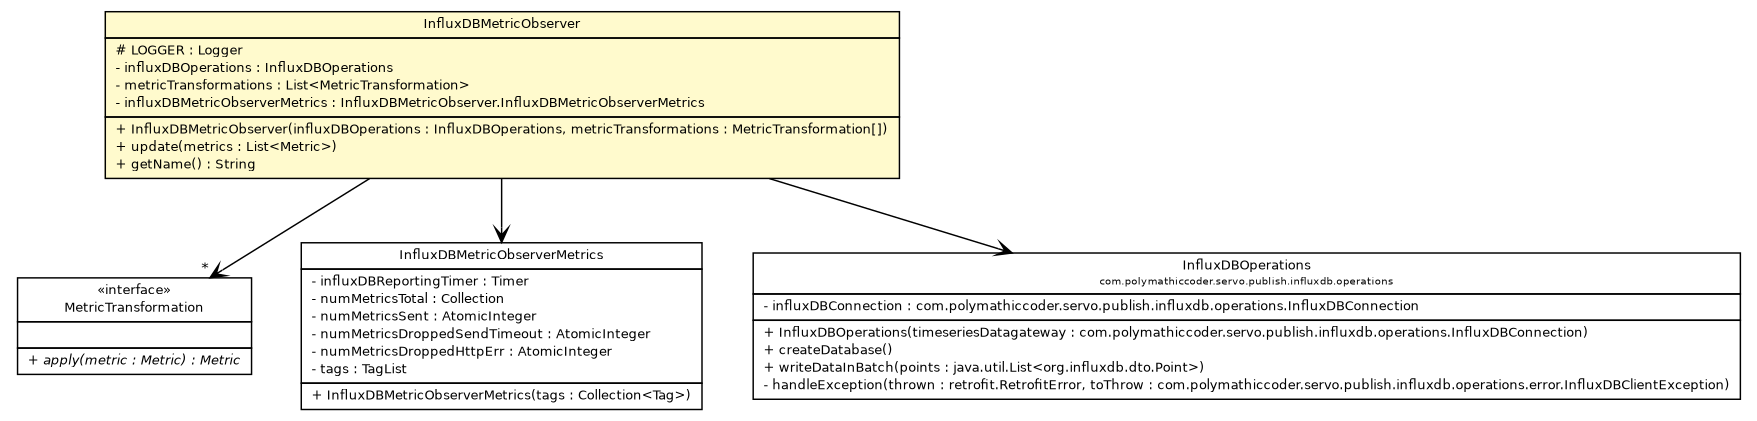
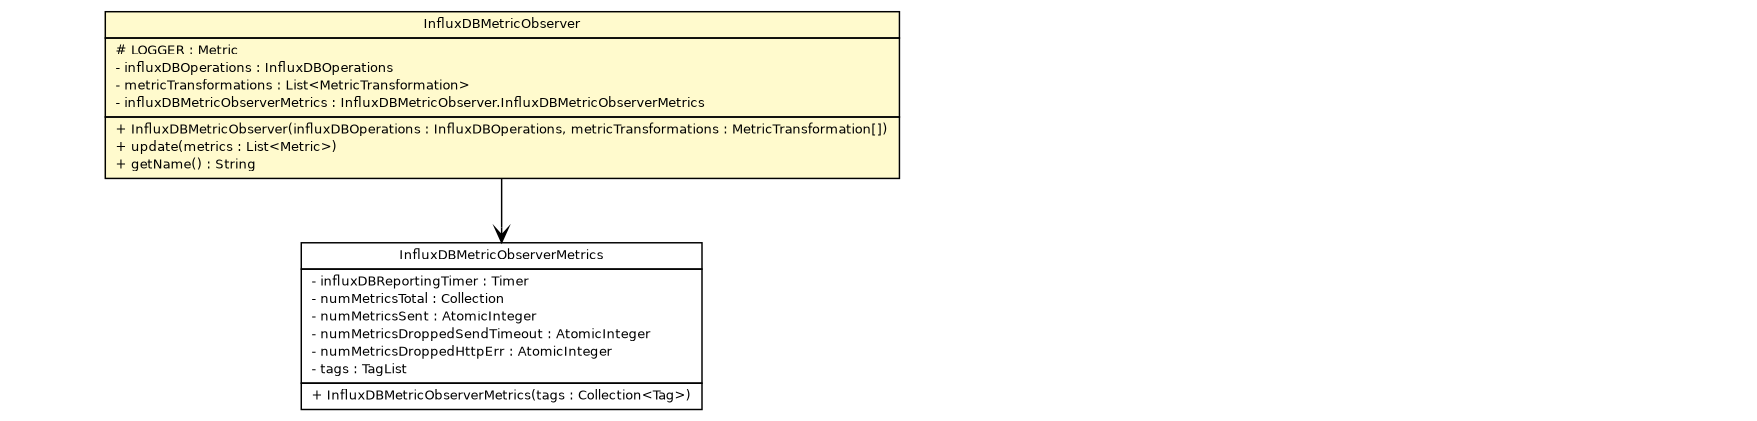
node "InfluxDBMetricObserver": text "# LOGGER : Logger" -> "# LOGGER : Metric"
node "MetricTransformation": removed
node "InfluxDBOperations": removed
